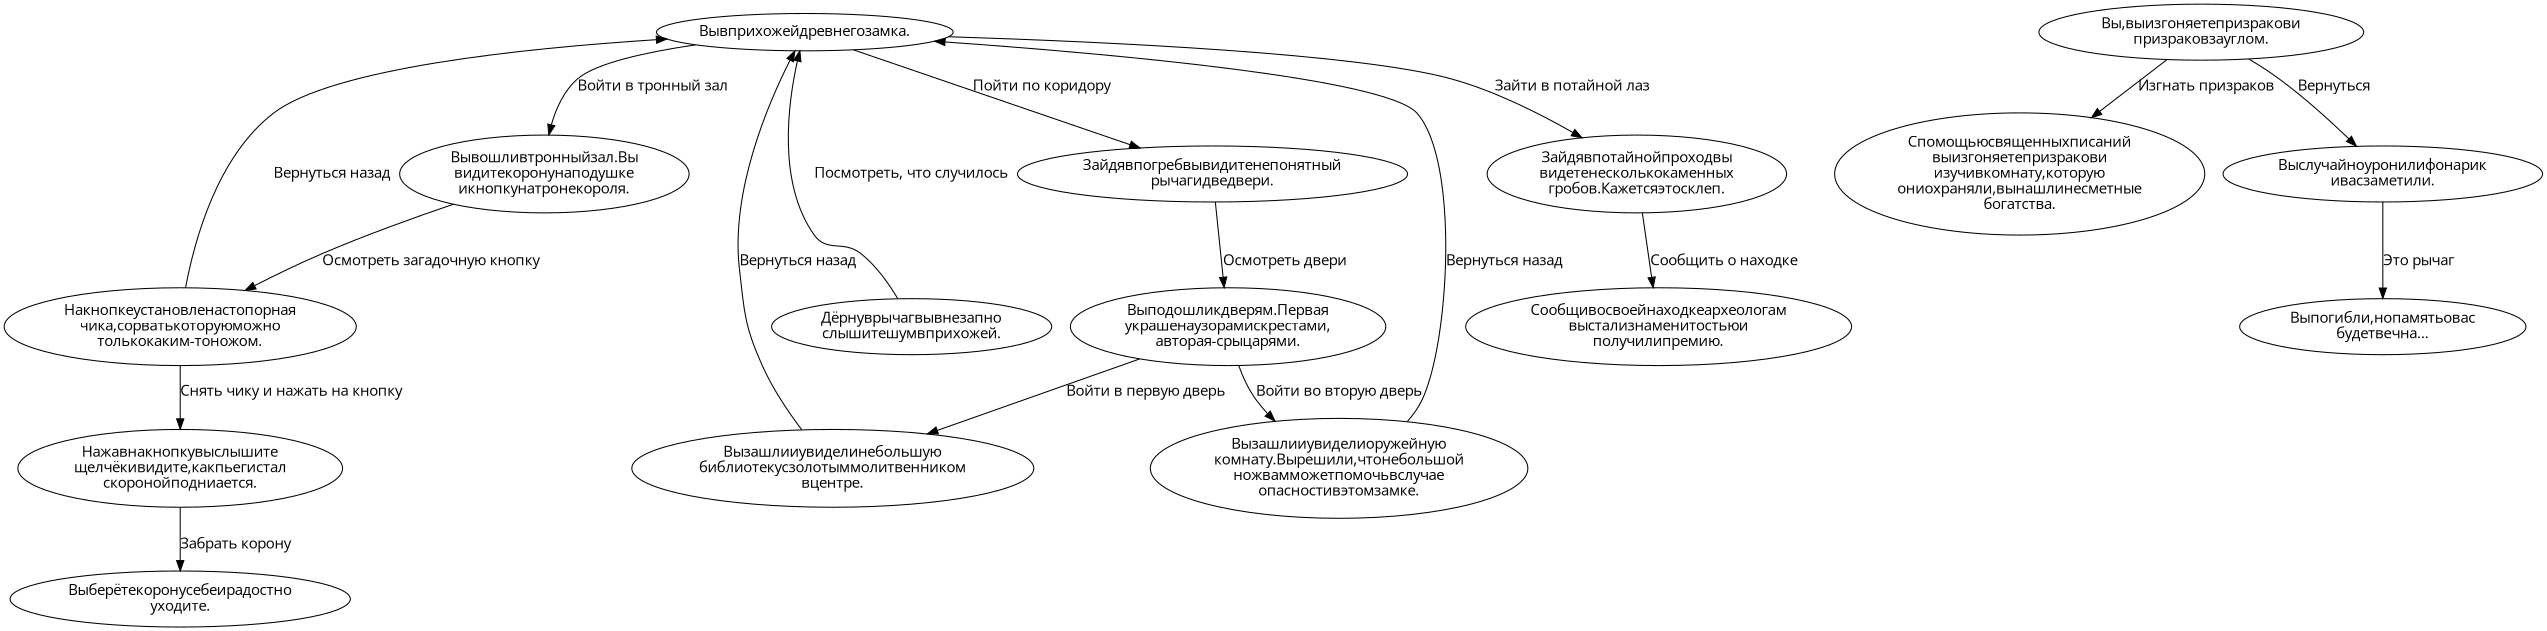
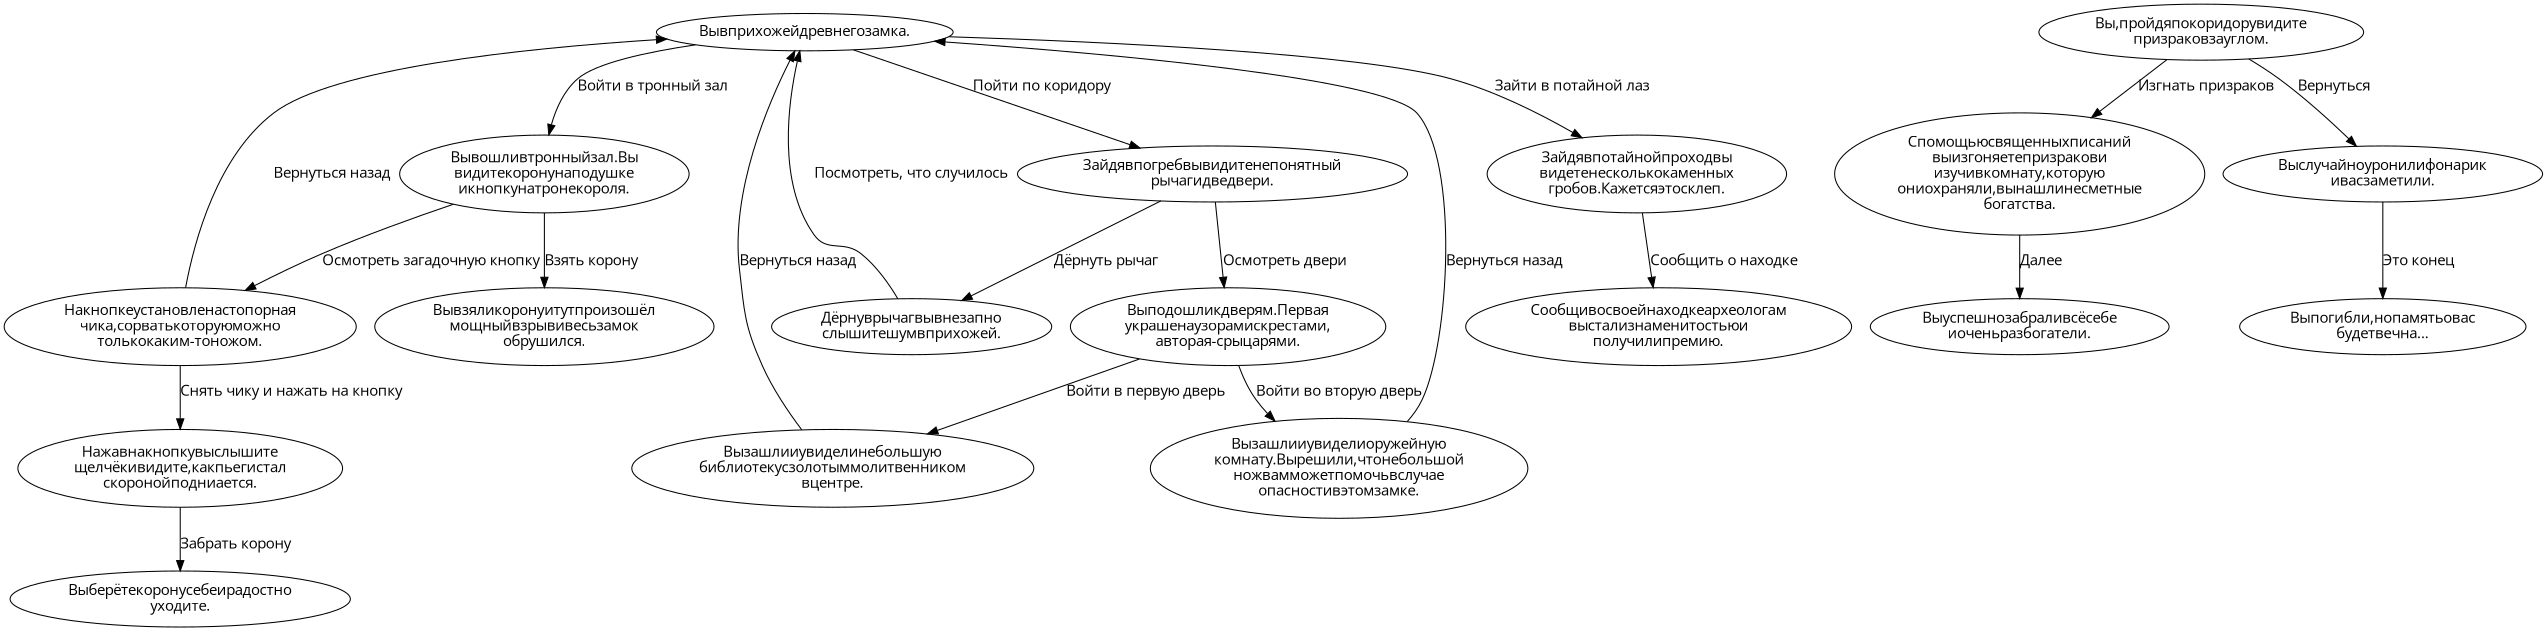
node "Вы,выизгоняетепризракови призраковзауглом.": label "Вы,выизгоняетепризракови призраковзауглом." -> "Вы,пройдяпокоридорувидите призраковзауглом."
edge "Зайдявпогребвывидитенепонятный рычагидведвери." -> "Дёрнуврычагвывнезапно слышитешумвприхожей.": added, label "Дёрнуть рычаг"
edge "Выслучайноуронилифонарик ивасзаметили." -> "Выпогибли,нопамятьовас будетвечна...": label "Это рычаг" -> "Это конец"
node "Вывзяликоронуитутпроизошёл мощныйвзрывивесьзамок обрушился.": added
node "Выуспешнозабраливсёсебе иоченьразбогатели.": added
